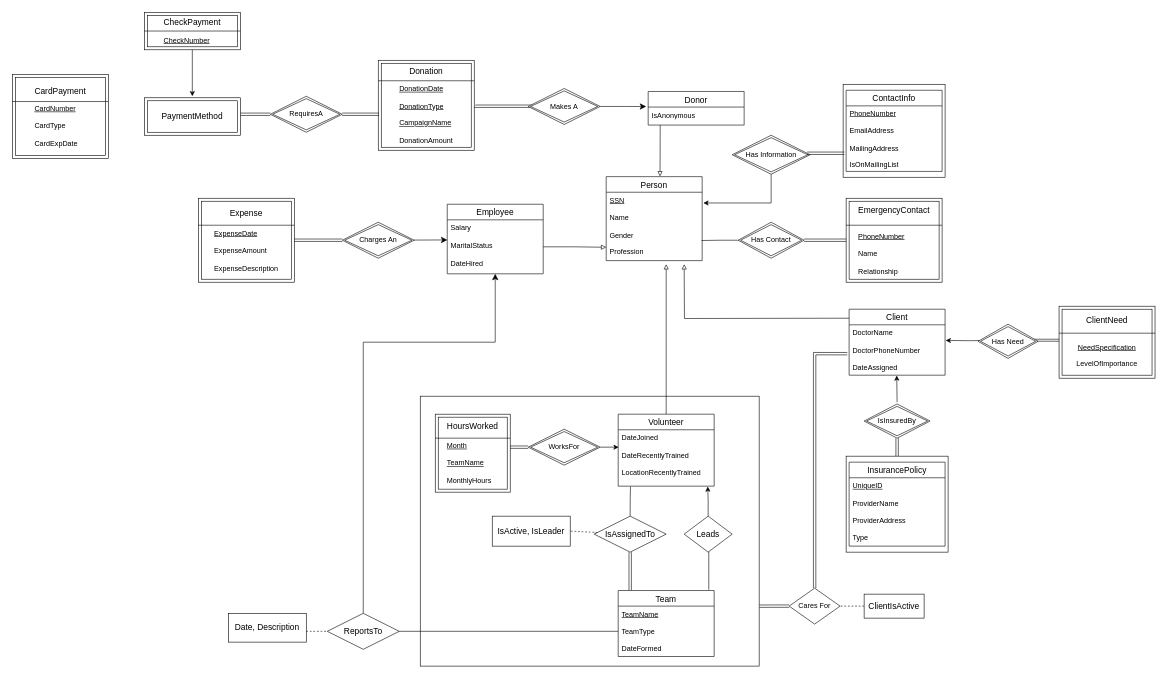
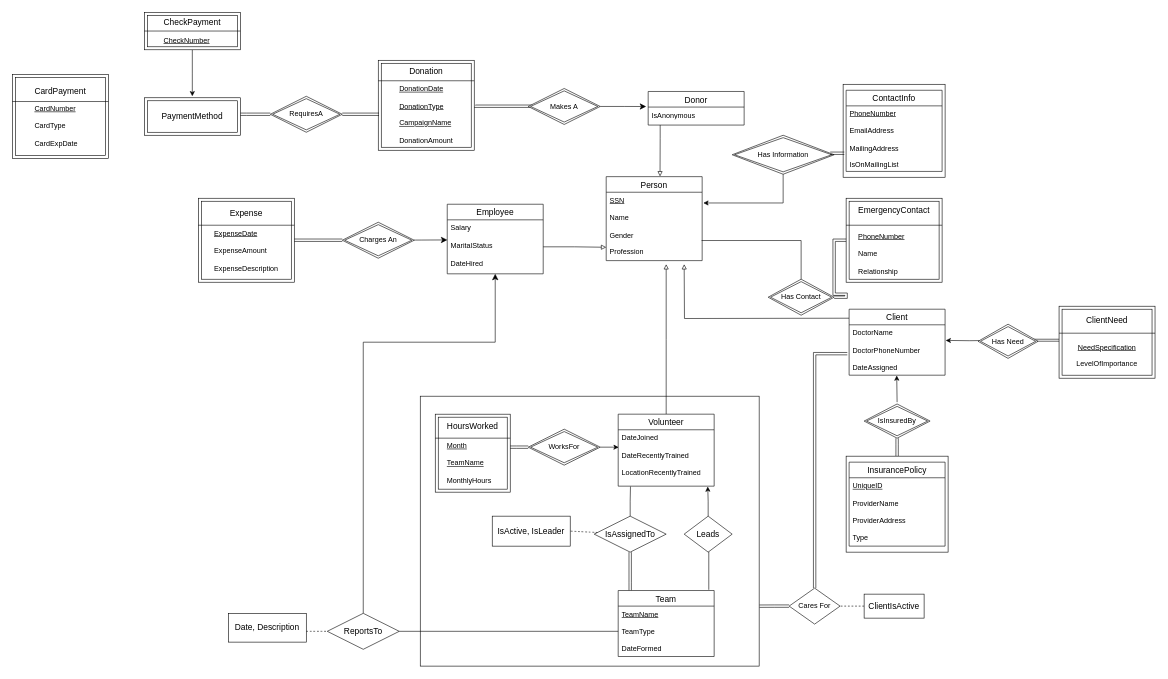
node "Has Information": size 78x39 -> 102x39
node "Has Contact": moved (771, 240) -> (801, 297)
